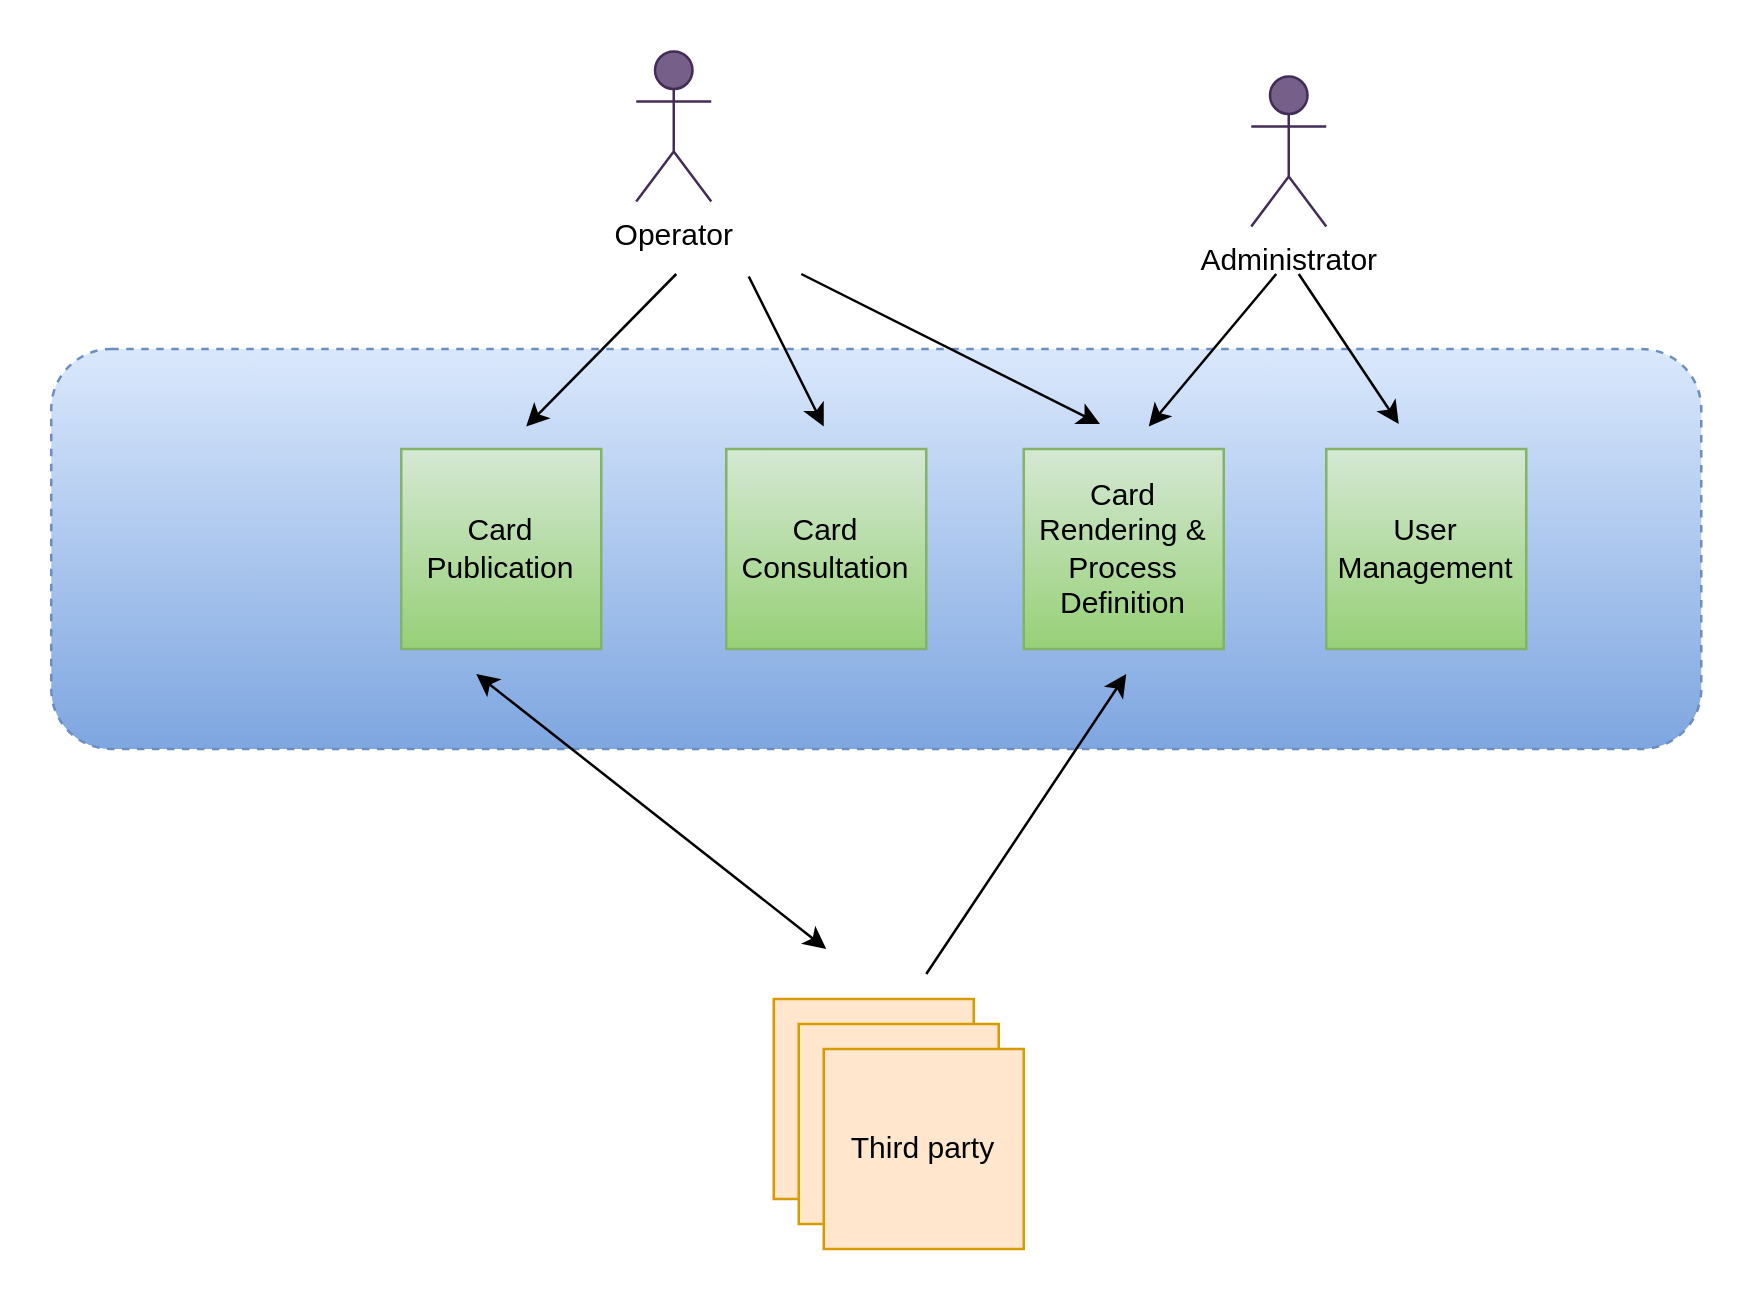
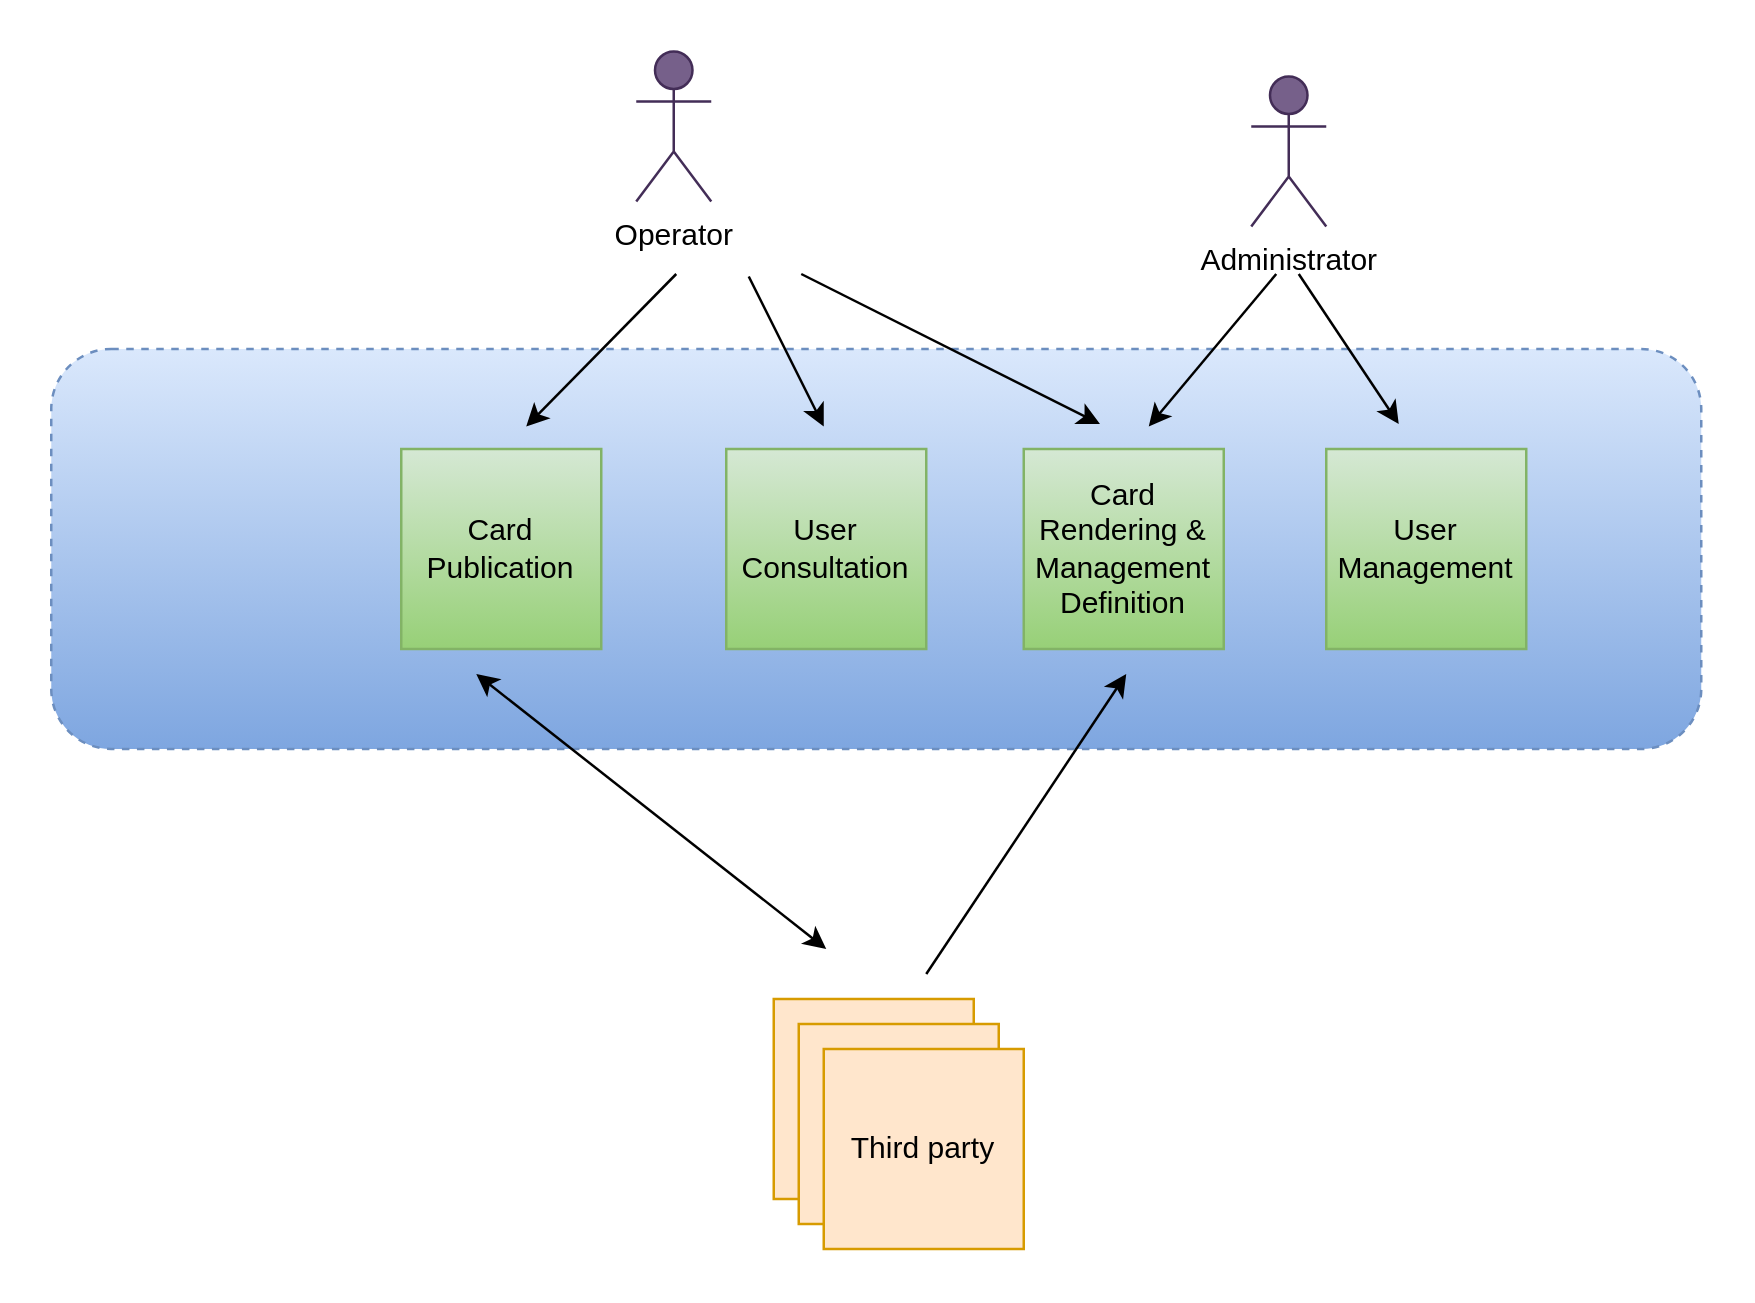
node "Card Consultation": label "Card Consultation" -> "User Consultation"
node "Card Rendering & Process Definition": label "Card Rendering & Process Definition" -> "Card Rendering & Management Definition"
